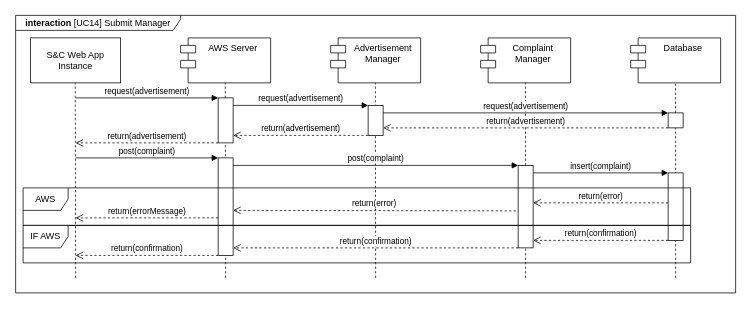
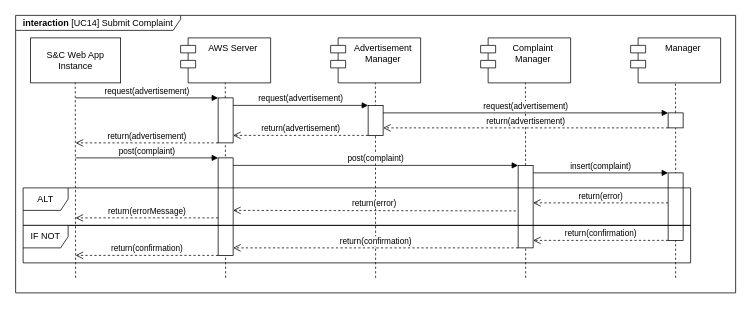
node "interaction [UC14] Submit Manager": label "interaction [UC14] Submit Manager" -> "interaction [UC14] Submit Complaint"
node "Database": label "Database" -> "Manager"
node "AWS": label "AWS" -> "ALT"
node "IF AWS": label "IF AWS" -> "IF NOT"
